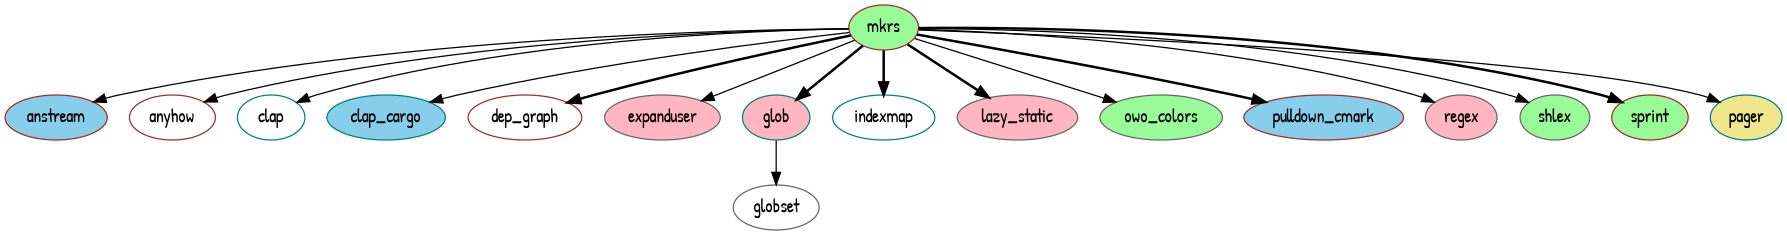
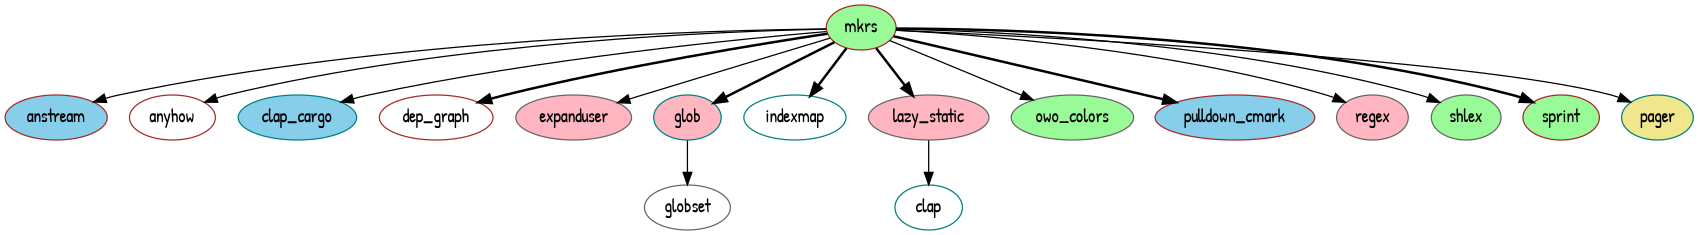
edge "mkrs" -> "clap": now "lazy_static" -> "clap"
